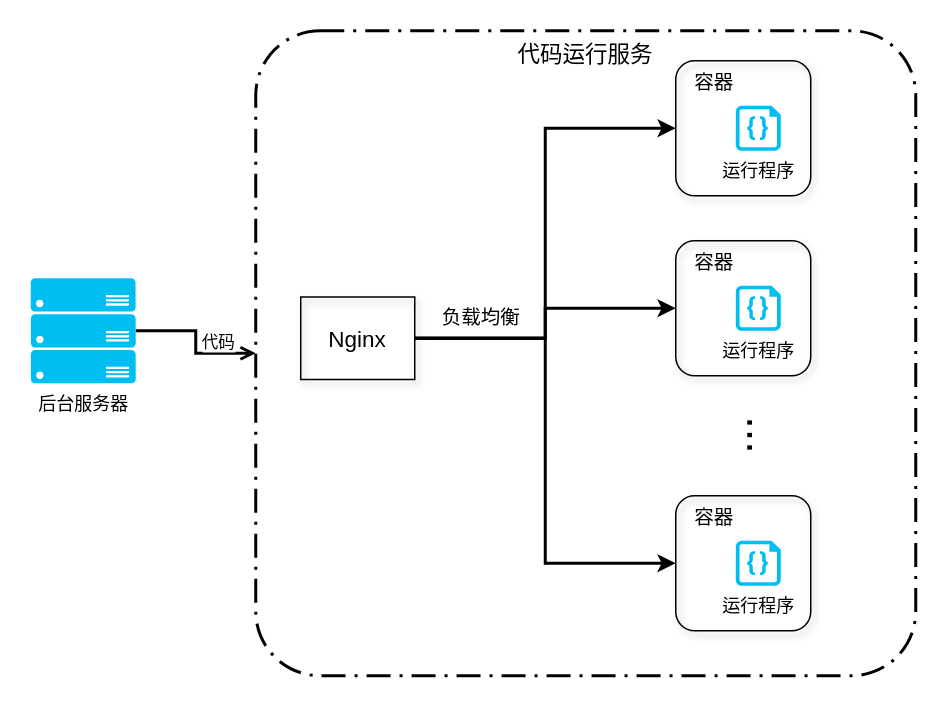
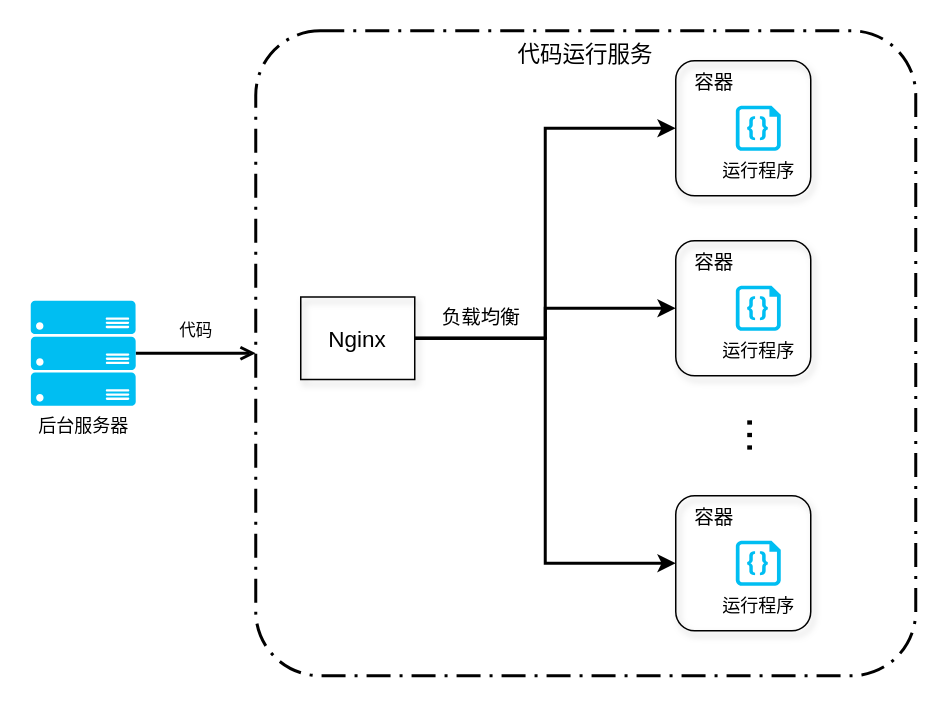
node "后台服务器": moved (83, 331) -> (83, 353)
